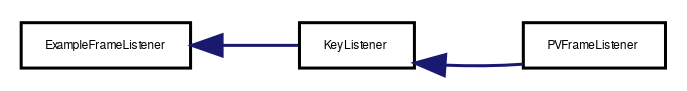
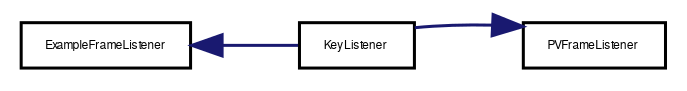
edge "PVFrameListener" -> "KeyListener": reversed
